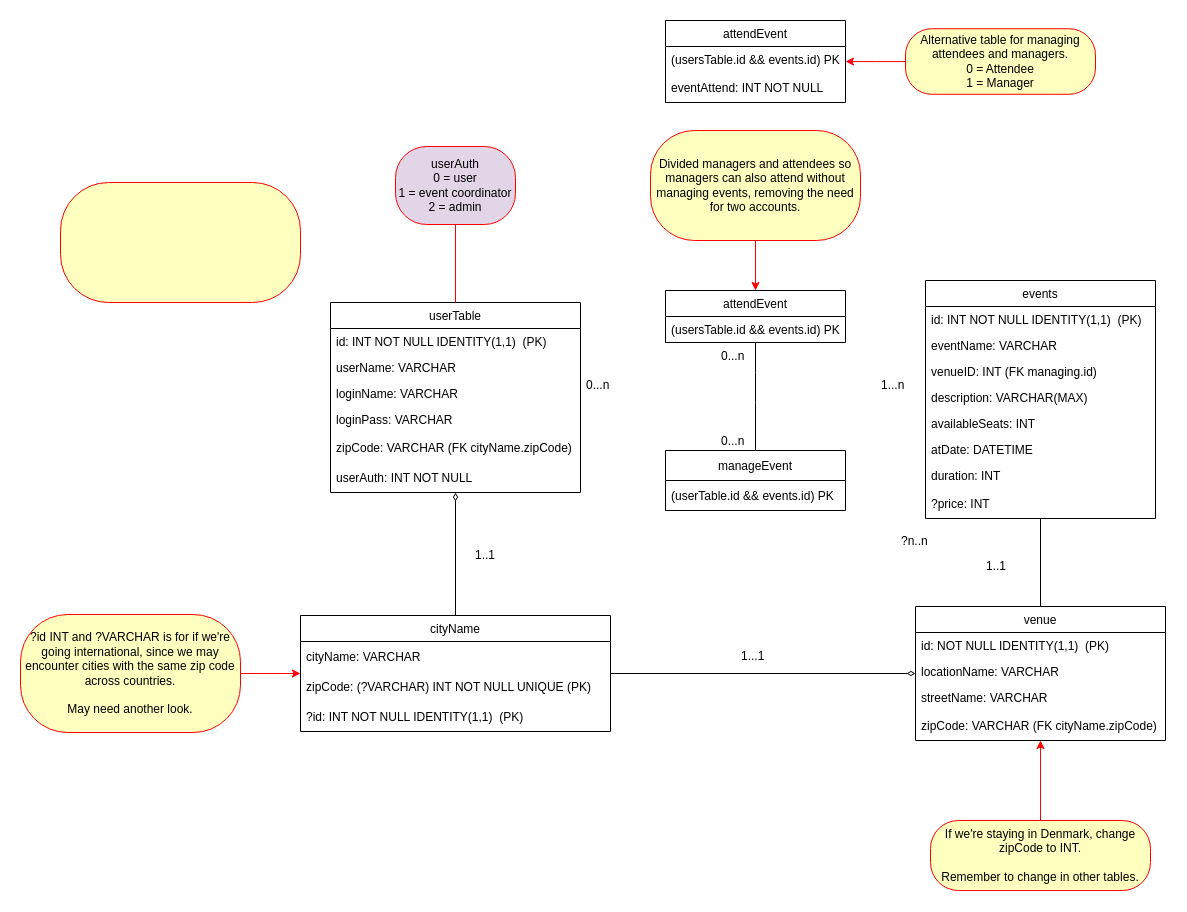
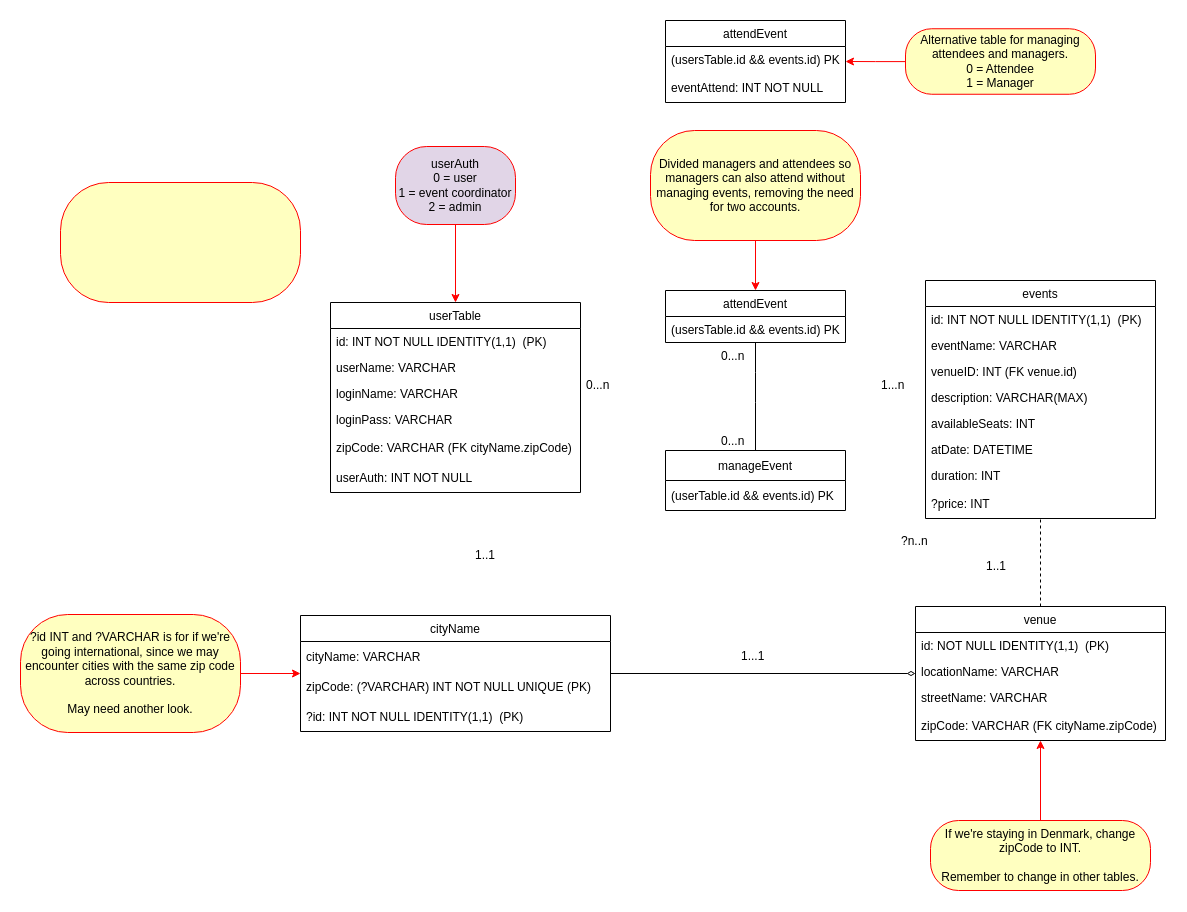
edge "userAuth 0 = user 1 = event coordinator 2 = admin" -- "userTable": arrowhead none -> classic
node "venueID: INT (FK managing.id)": label "venueID: INT (FK managing.id)" -> "venueID: INT (FK venue.id)"
edge "cityName" -> "userTable": removed
edge "events" -- "venue": style solid -> dashed
